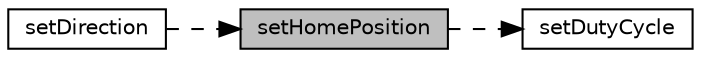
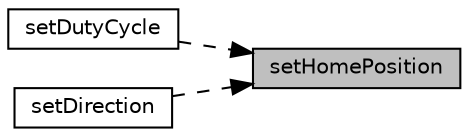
edge "setHomePosition" -> "setDutyCycle": reversed
